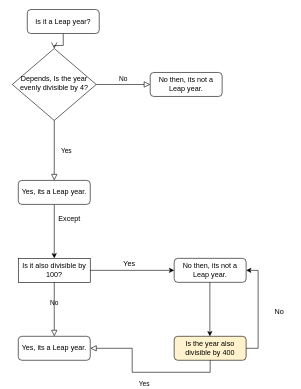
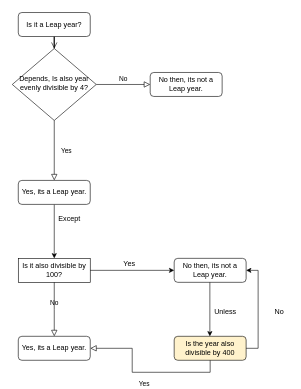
node "Is it a Leap year?": moved (63, 21) -> (54, 24)
node "Depends, Is the year evenly divisible by 4?": label "Depends, Is the year evenly divisible by 4?" -> "Depends, Is also year evenly divisible by 4?"
node "Unless": added
